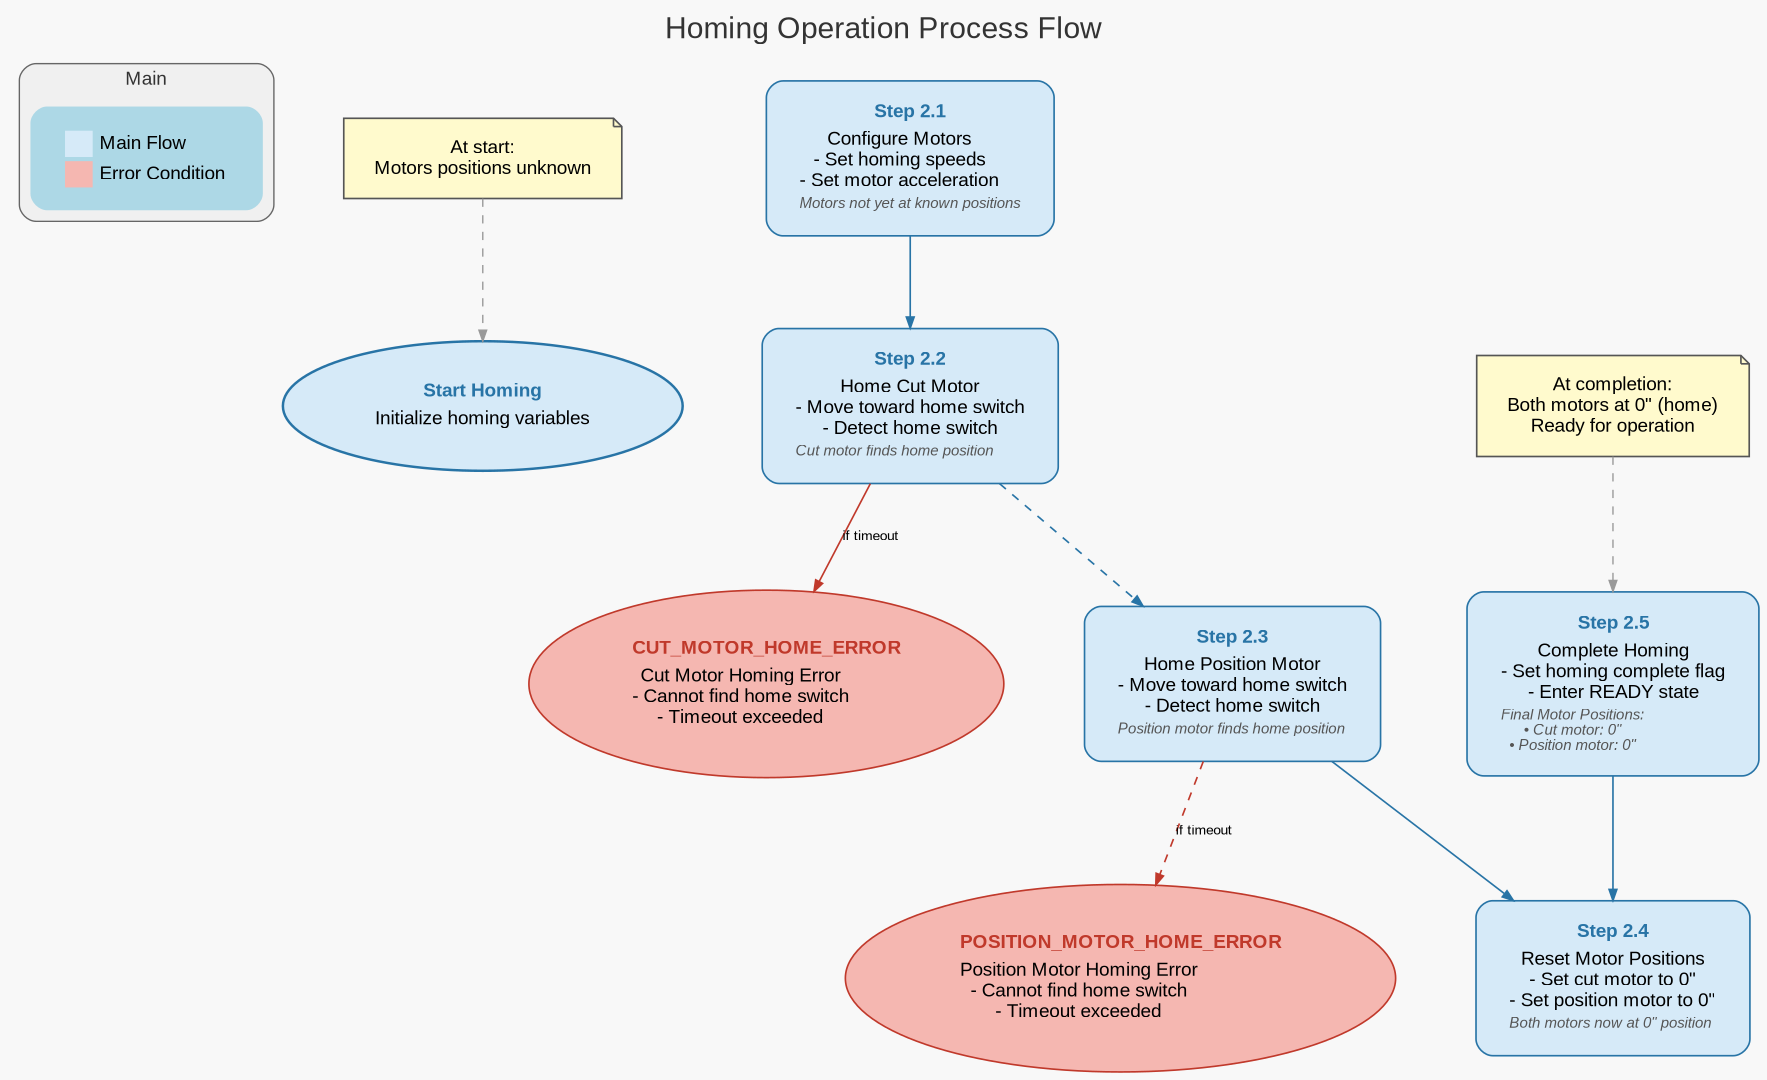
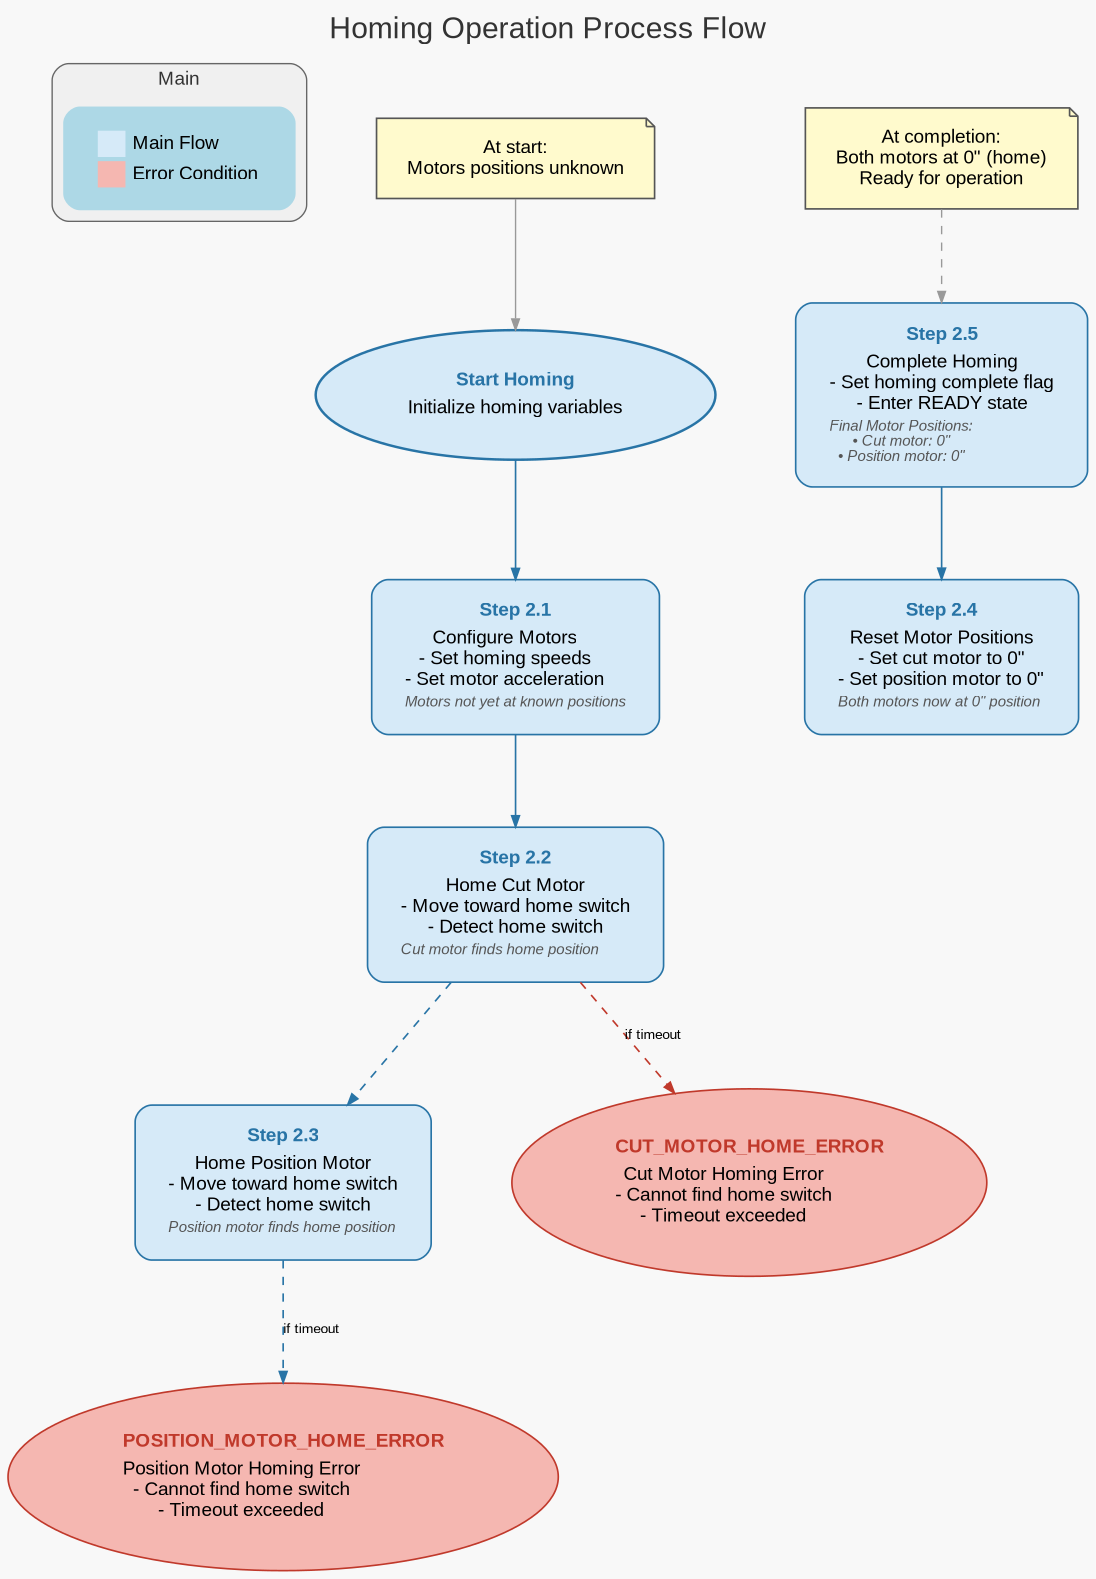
edge "At start: Motors positions unknown" -> "Start Homing": style dashed -> solid
edge "Start Homing" -> "Step 2.1": added
edge "Step 2.2" -> "CUT_MOTOR_HOME_ERROR": style solid -> dashed
edge "Step 2.3" -> "POSITION_MOTOR_HOME_ERROR": color #c0392b -> #2874a6
edge "Step 2.3" -> "Step 2.4": removed
